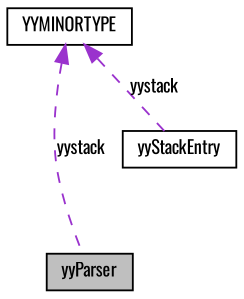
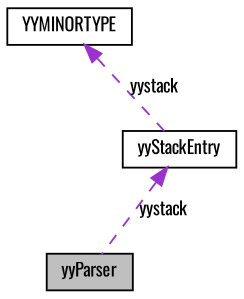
edge "yyParser" -> "YYMINORTYPE": now "yyParser" -> "yyStackEntry"
